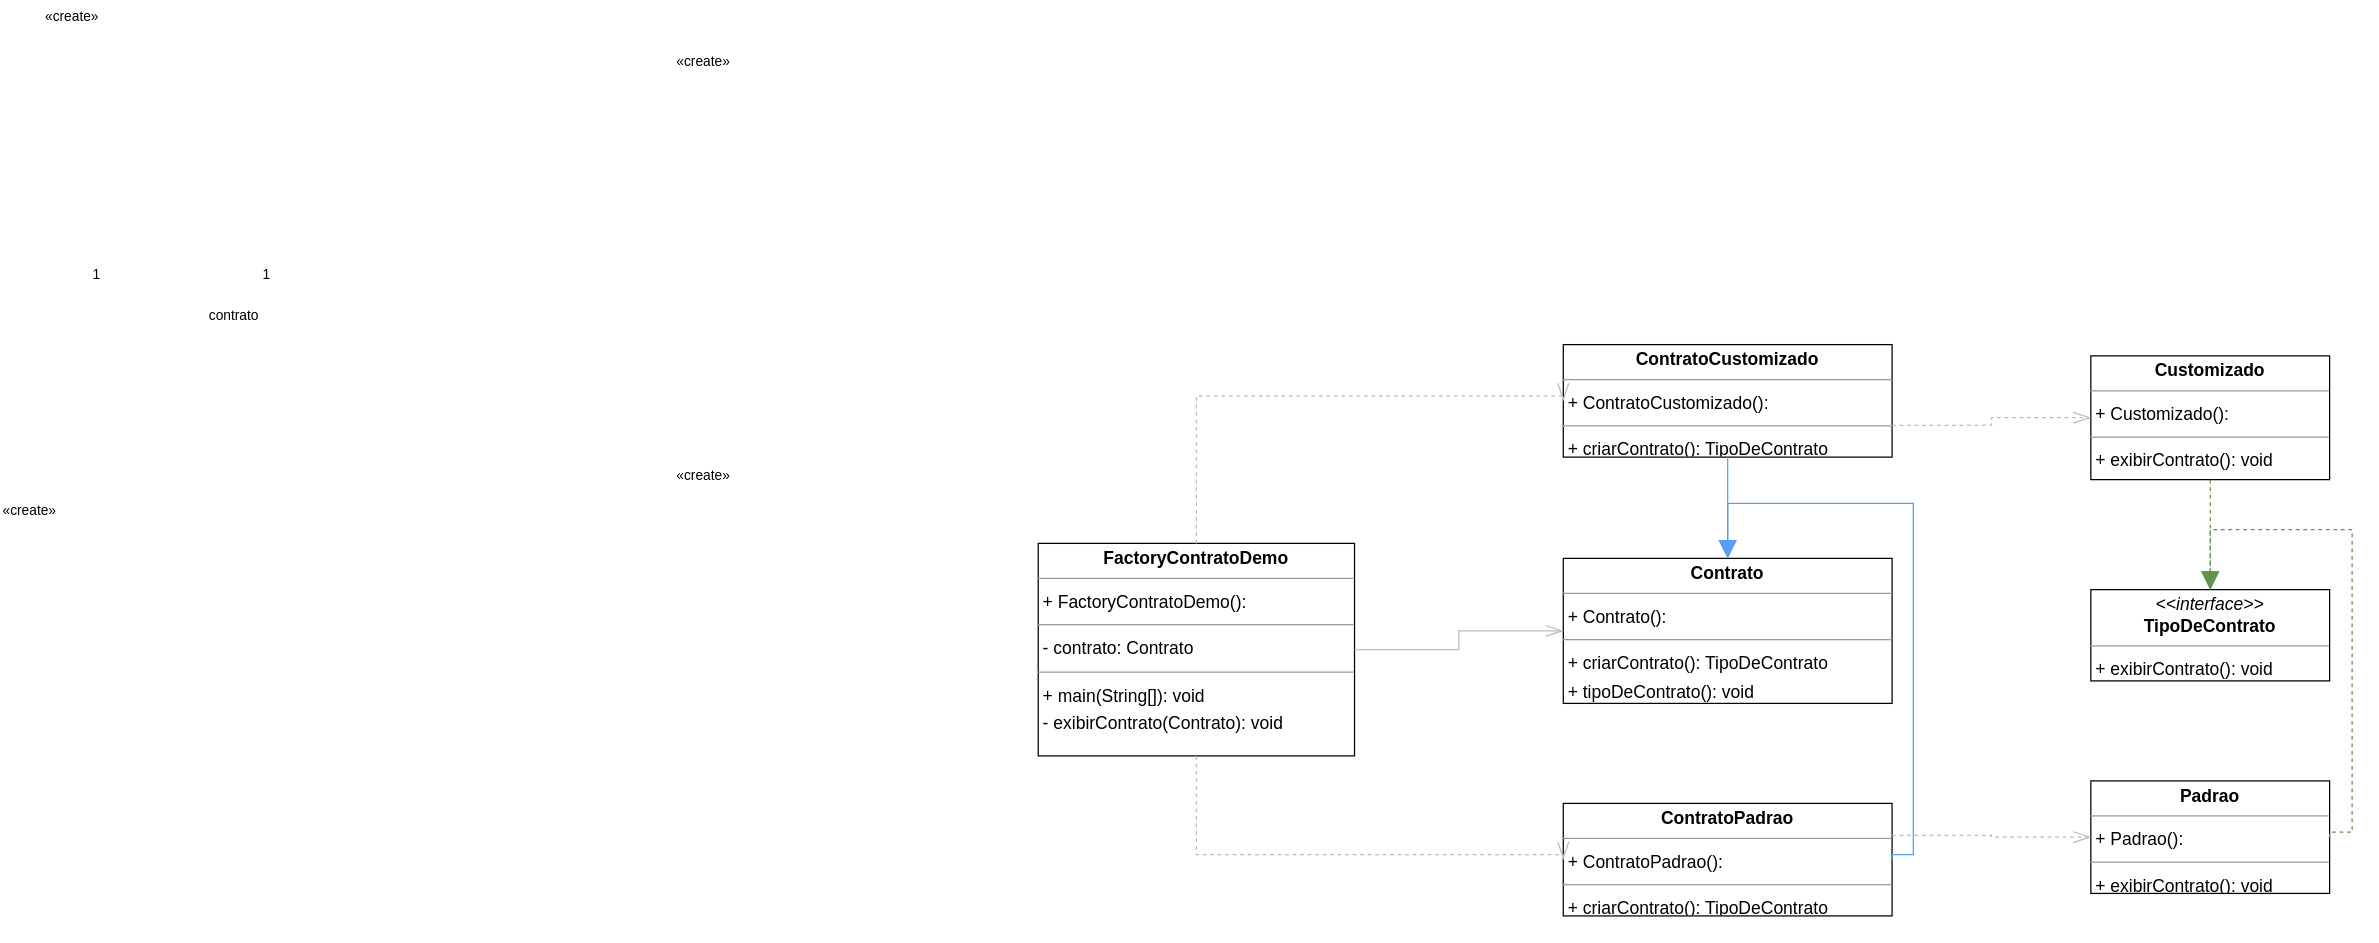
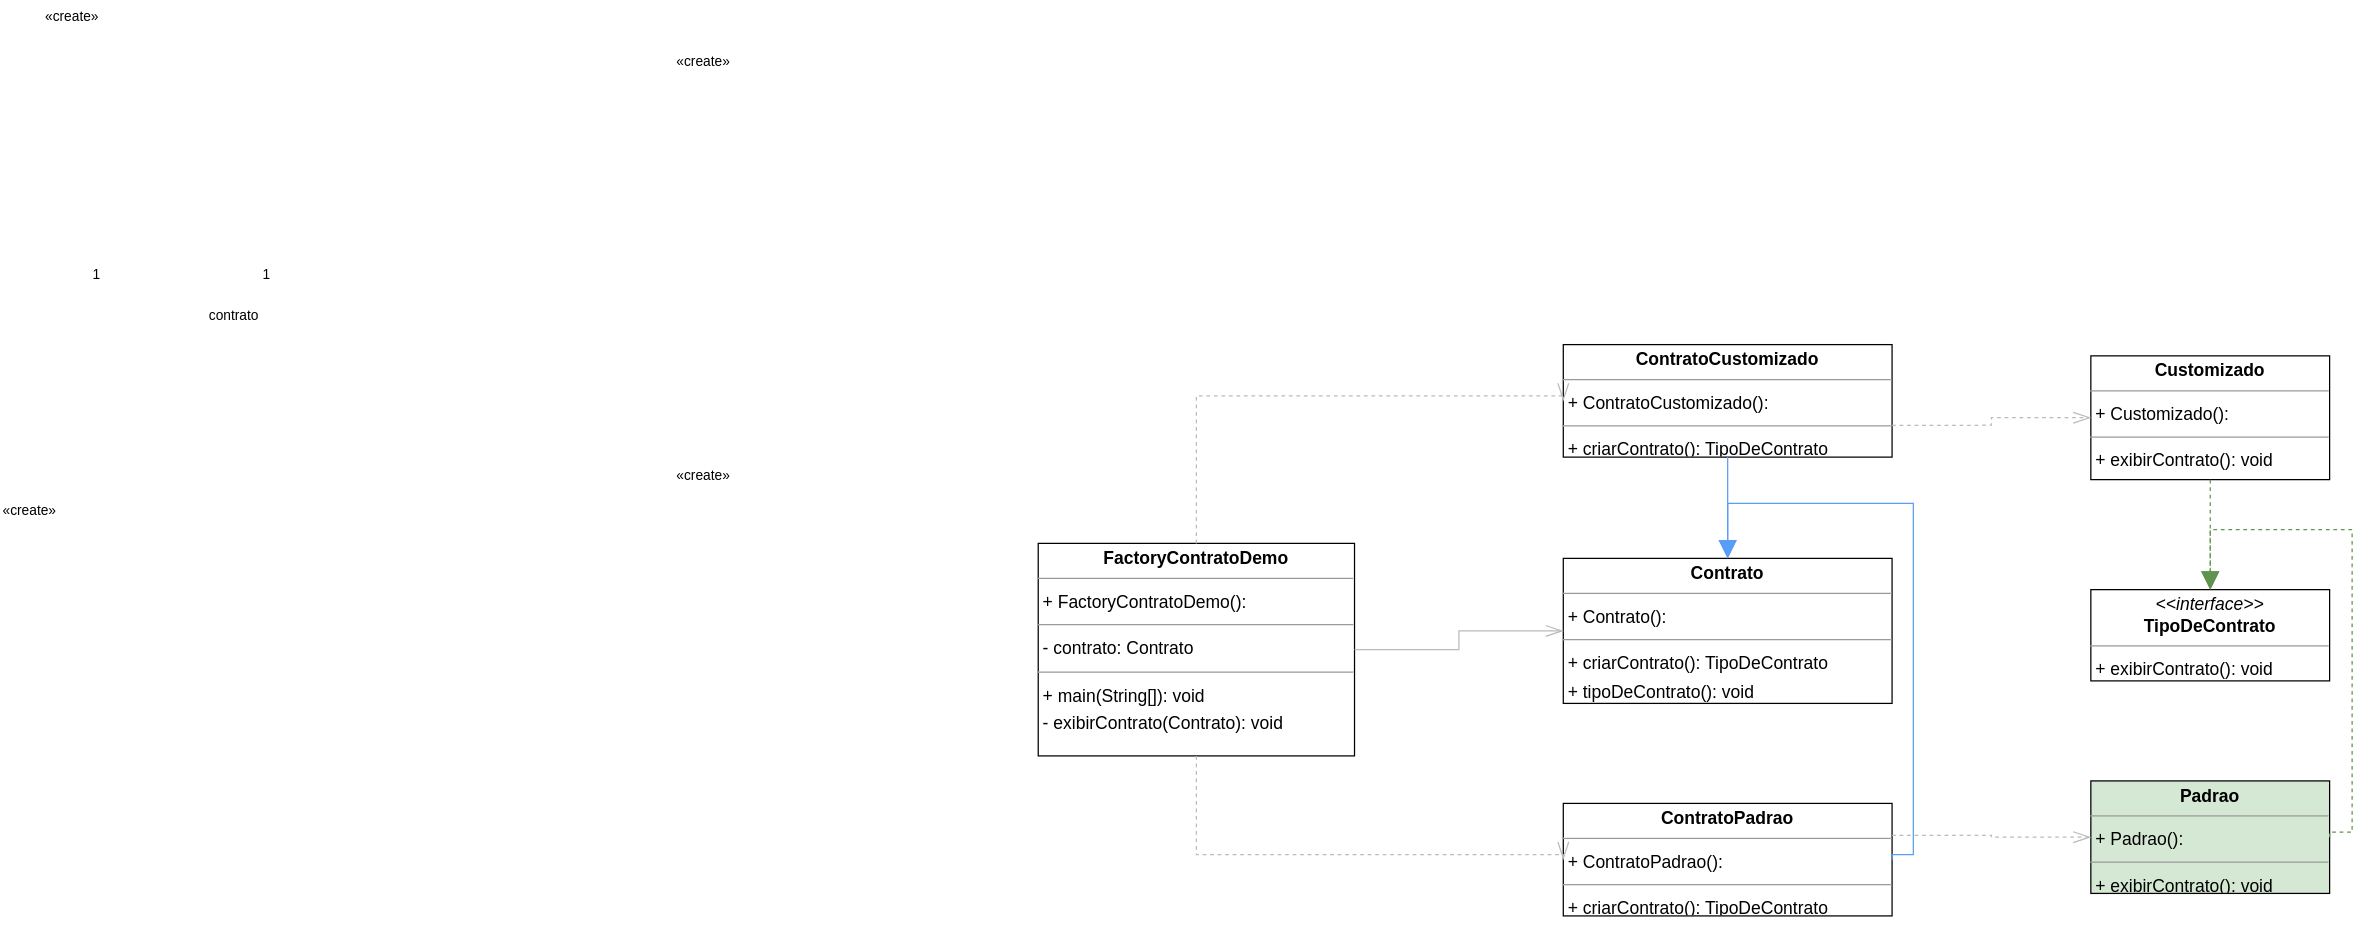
node "Padrao + Padrao(): + exibirContrato(): void": fillcolor #ffffff -> #d5e8d4
